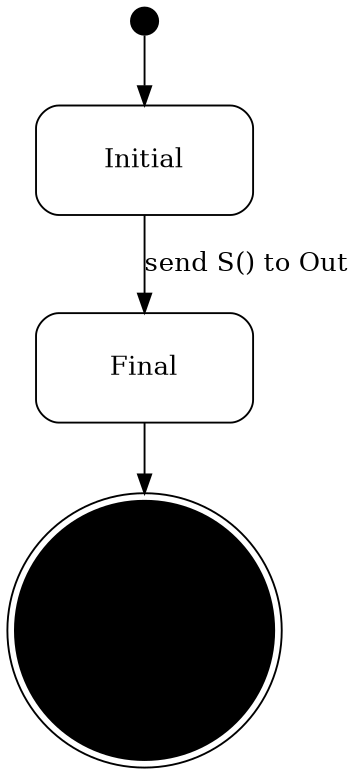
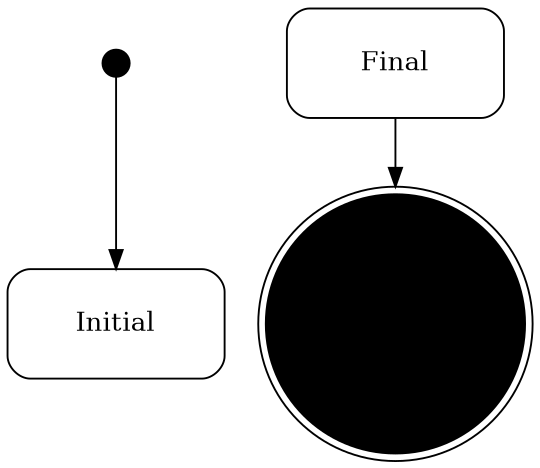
edge "Initial" -> "Final": removed, label "send S() to Out"
